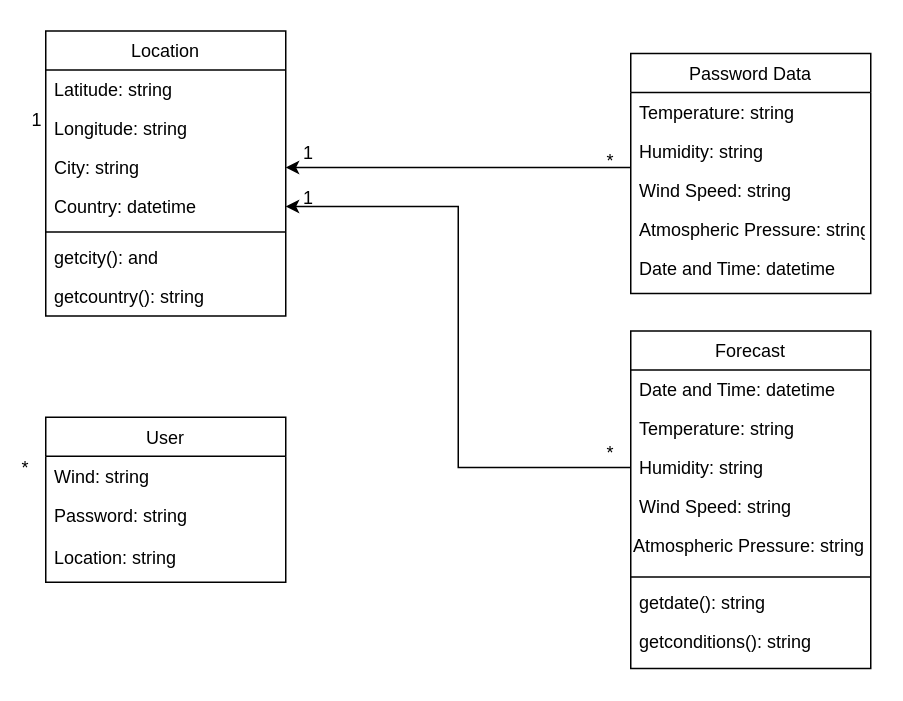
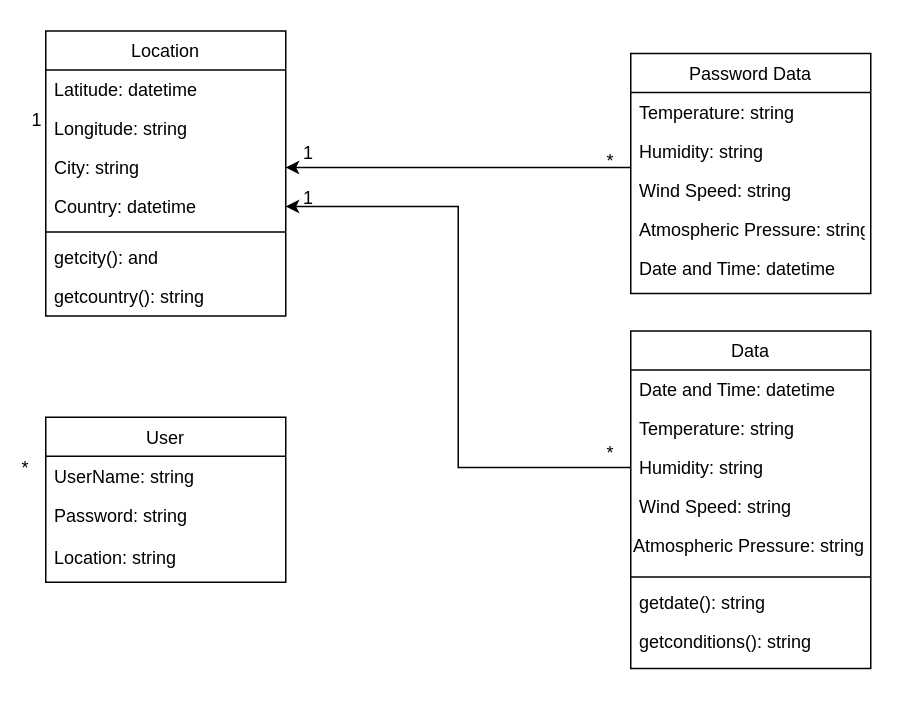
node "Latitude: string": label "Latitude: string" -> "Latitude: datetime"
node "Forecast": label "Forecast" -> "Data"
node "Wind: string": label "Wind: string" -> "UserName: string"
